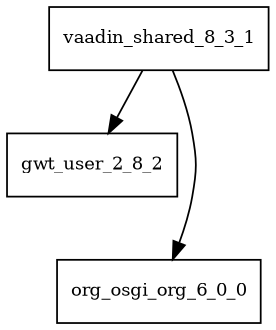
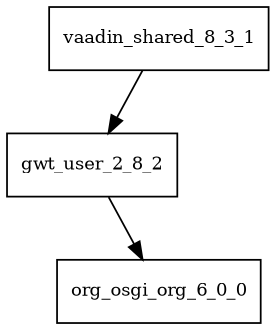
edge "vaadin_shared_8_3_1" -> "org_osgi_org_6_0_0": now "gwt_user_2_8_2" -> "org_osgi_org_6_0_0"
